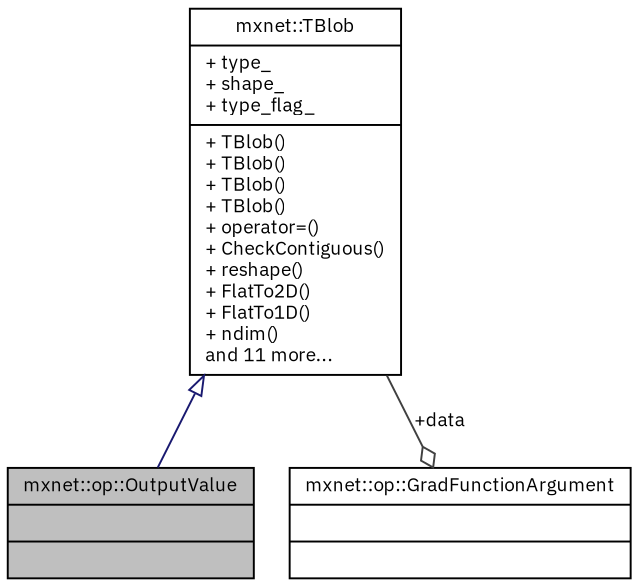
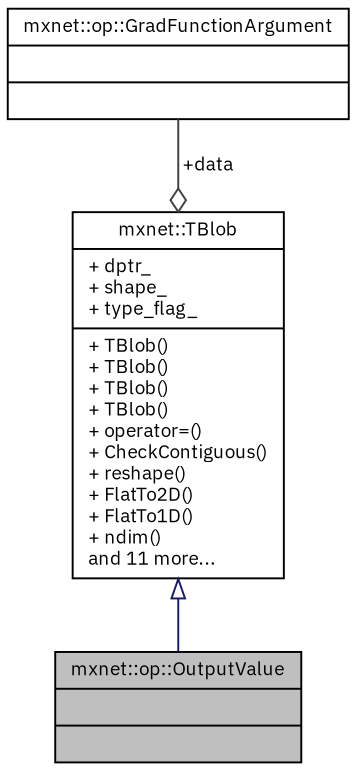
node "mxnet::TBlob": text "+ type_" -> "+ dptr_"
edge "mxnet::TBlob" -> "mxnet::op::GradFunctionArgument": reversed
